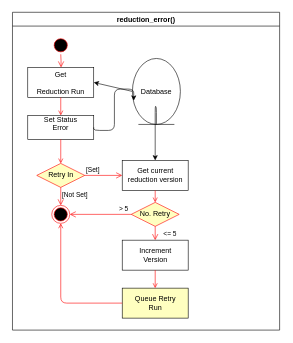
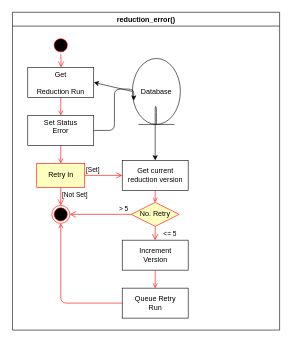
node "Set Status Error": size 66x24 -> 66x30
node "Retry In": shape diamond -> rectangle
node "Queue Retry Run": fillcolor #ffffc0 -> #ffffff
